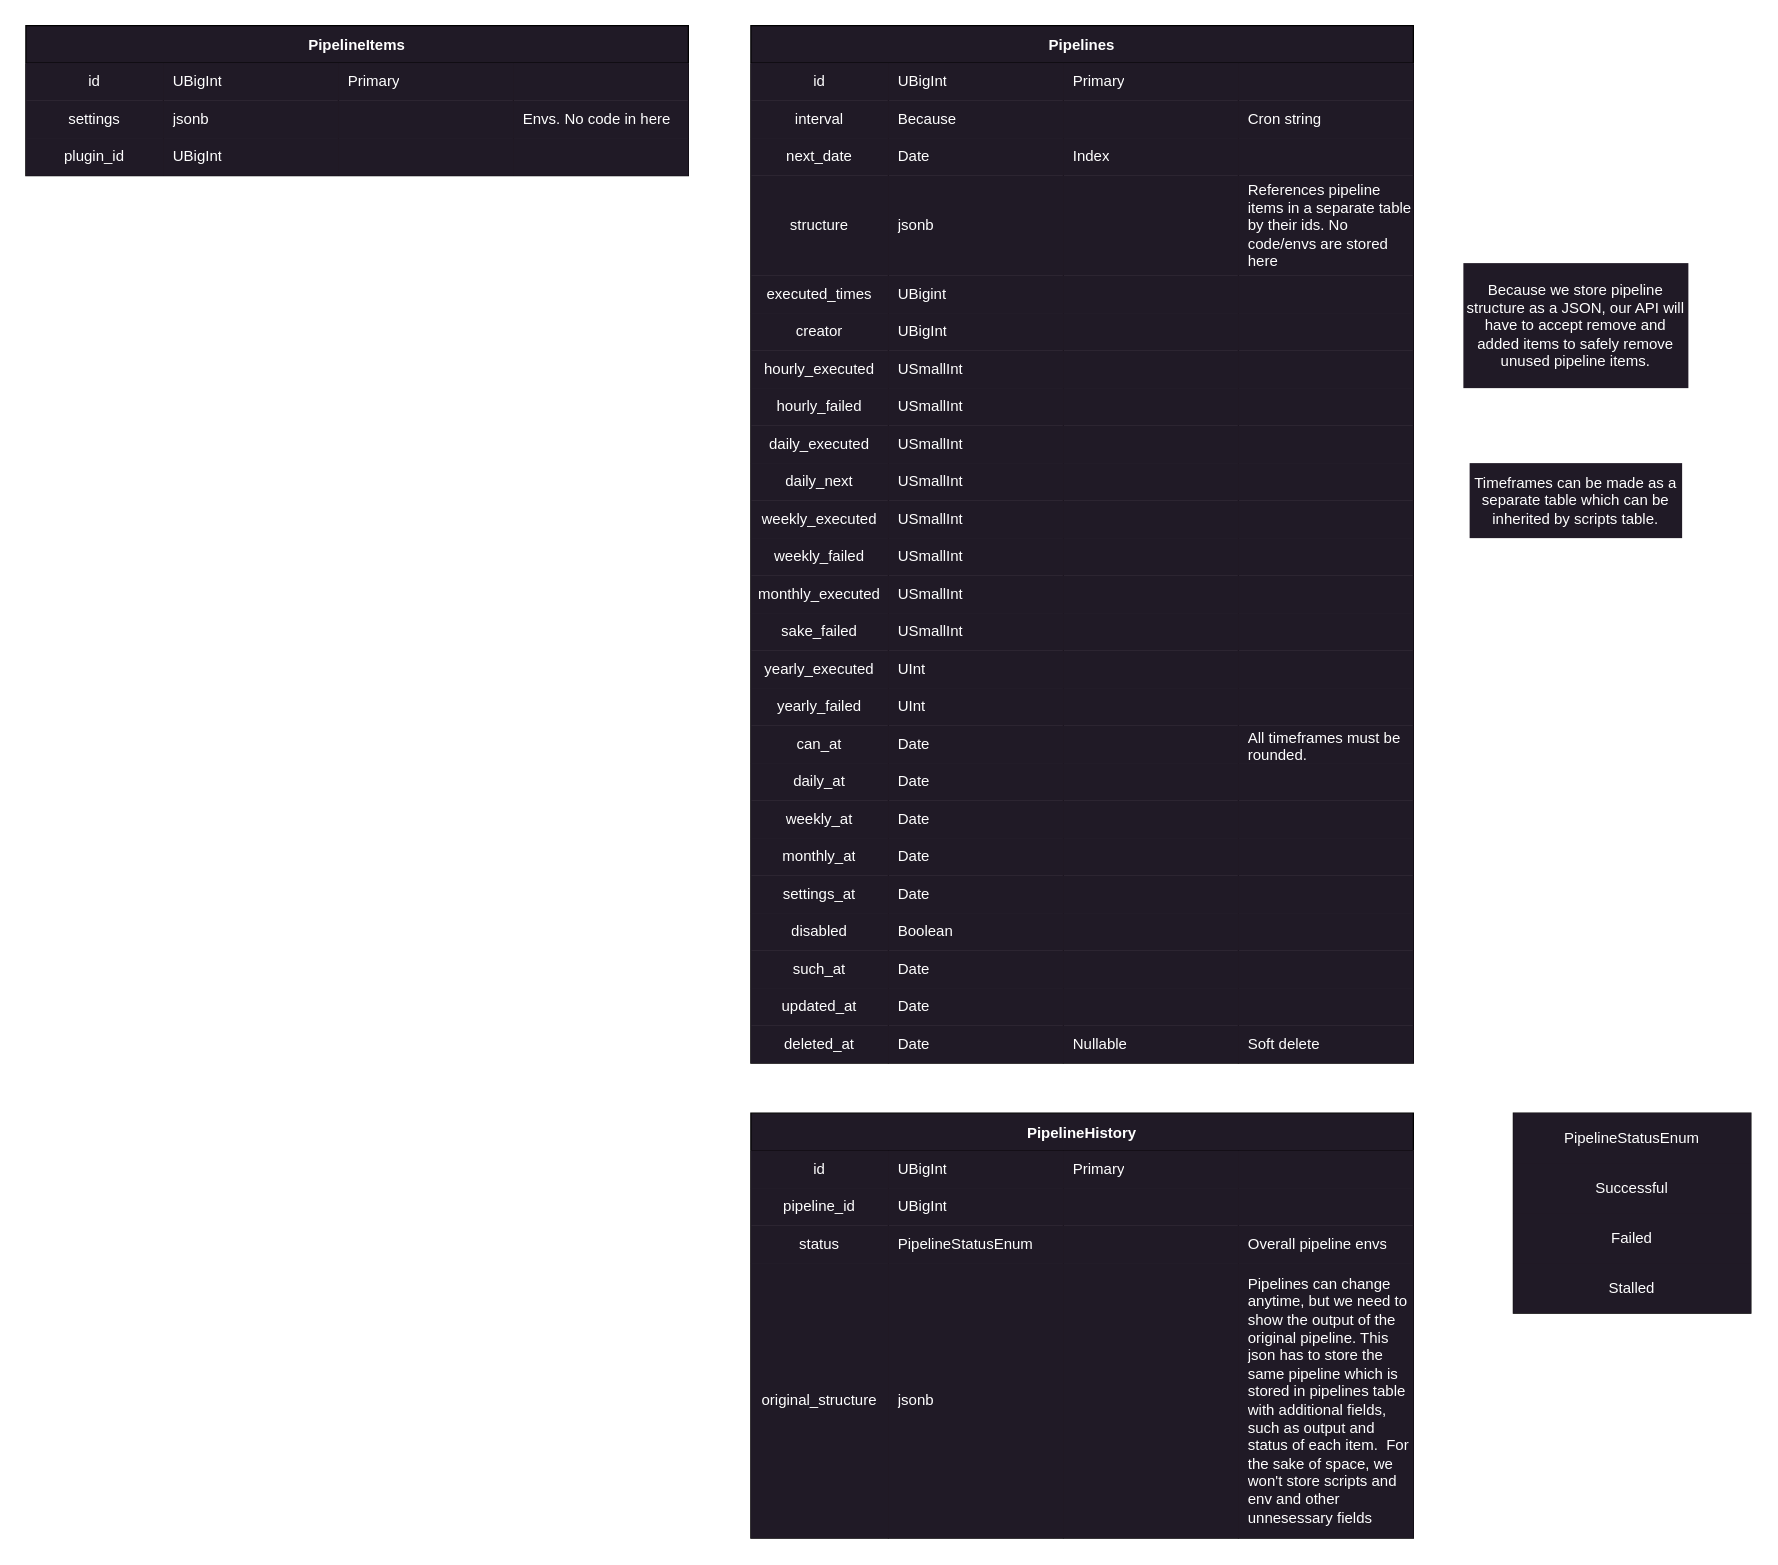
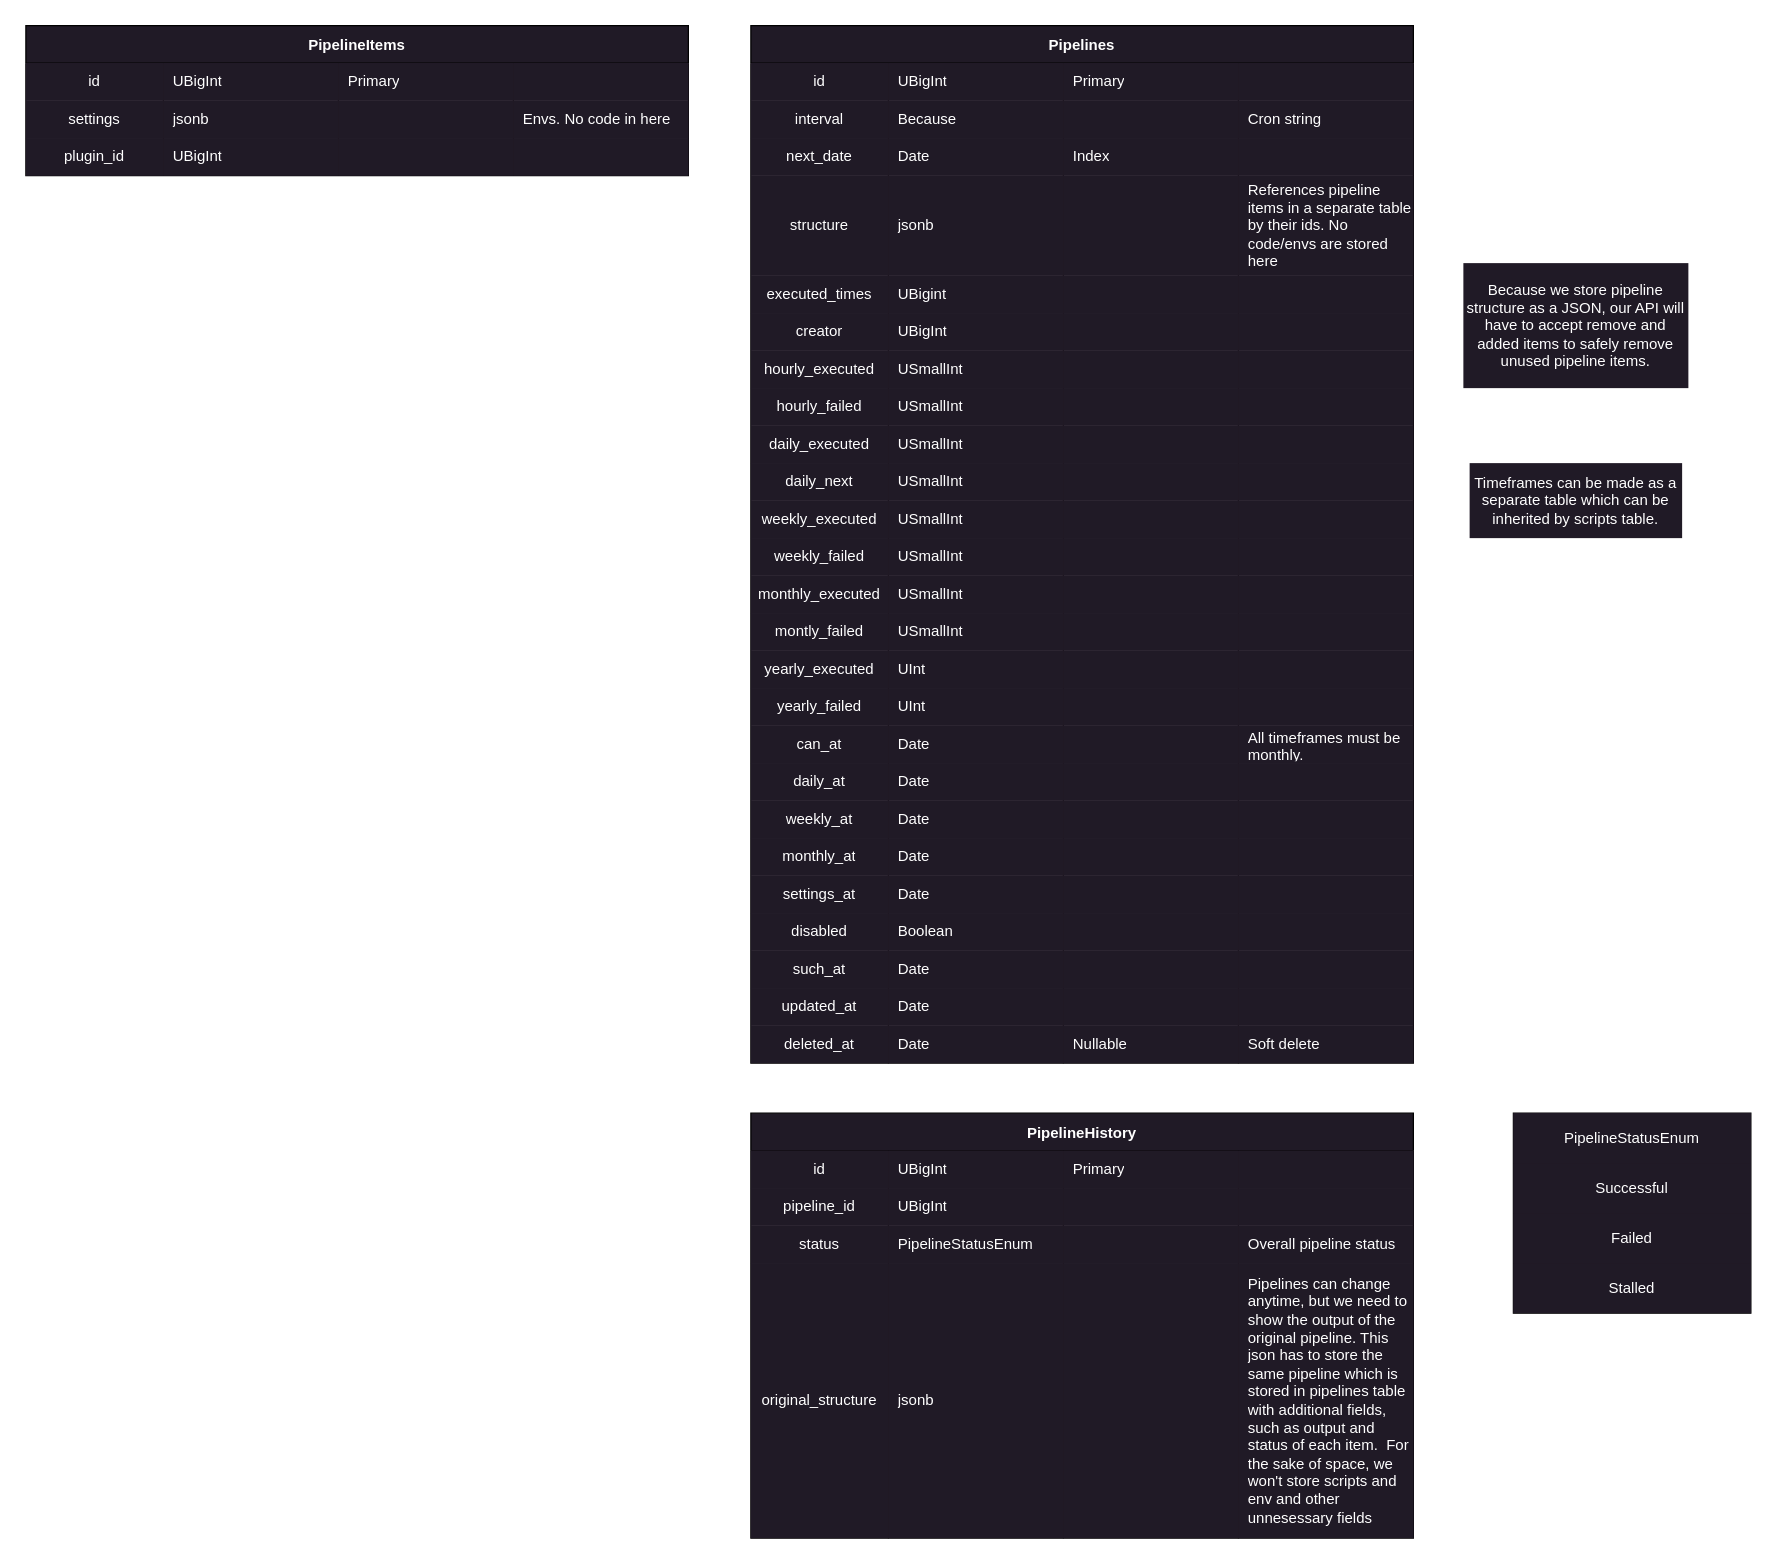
node "sake_failed": label "sake_failed" -> "montly_failed"
node "All timeframes must be rounded.": label "All timeframes must be rounded." -> "All timeframes must be monthly."
node "Overall pipeline envs": label "Overall pipeline envs" -> "Overall pipeline status"
